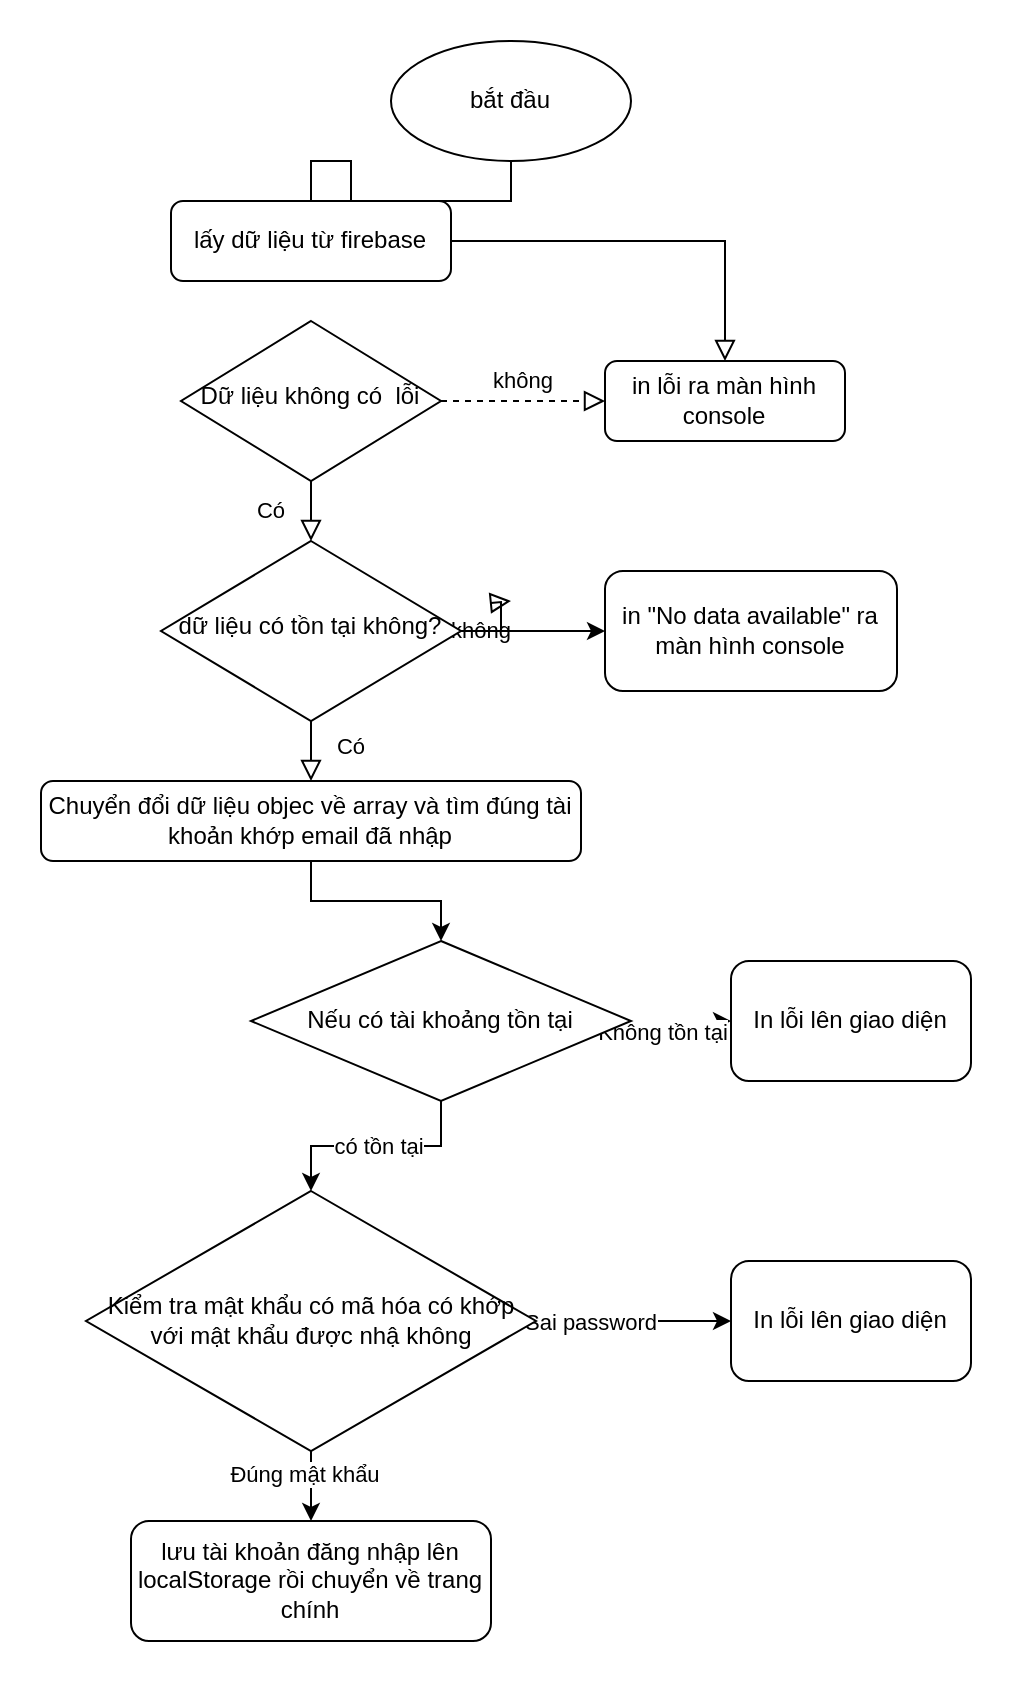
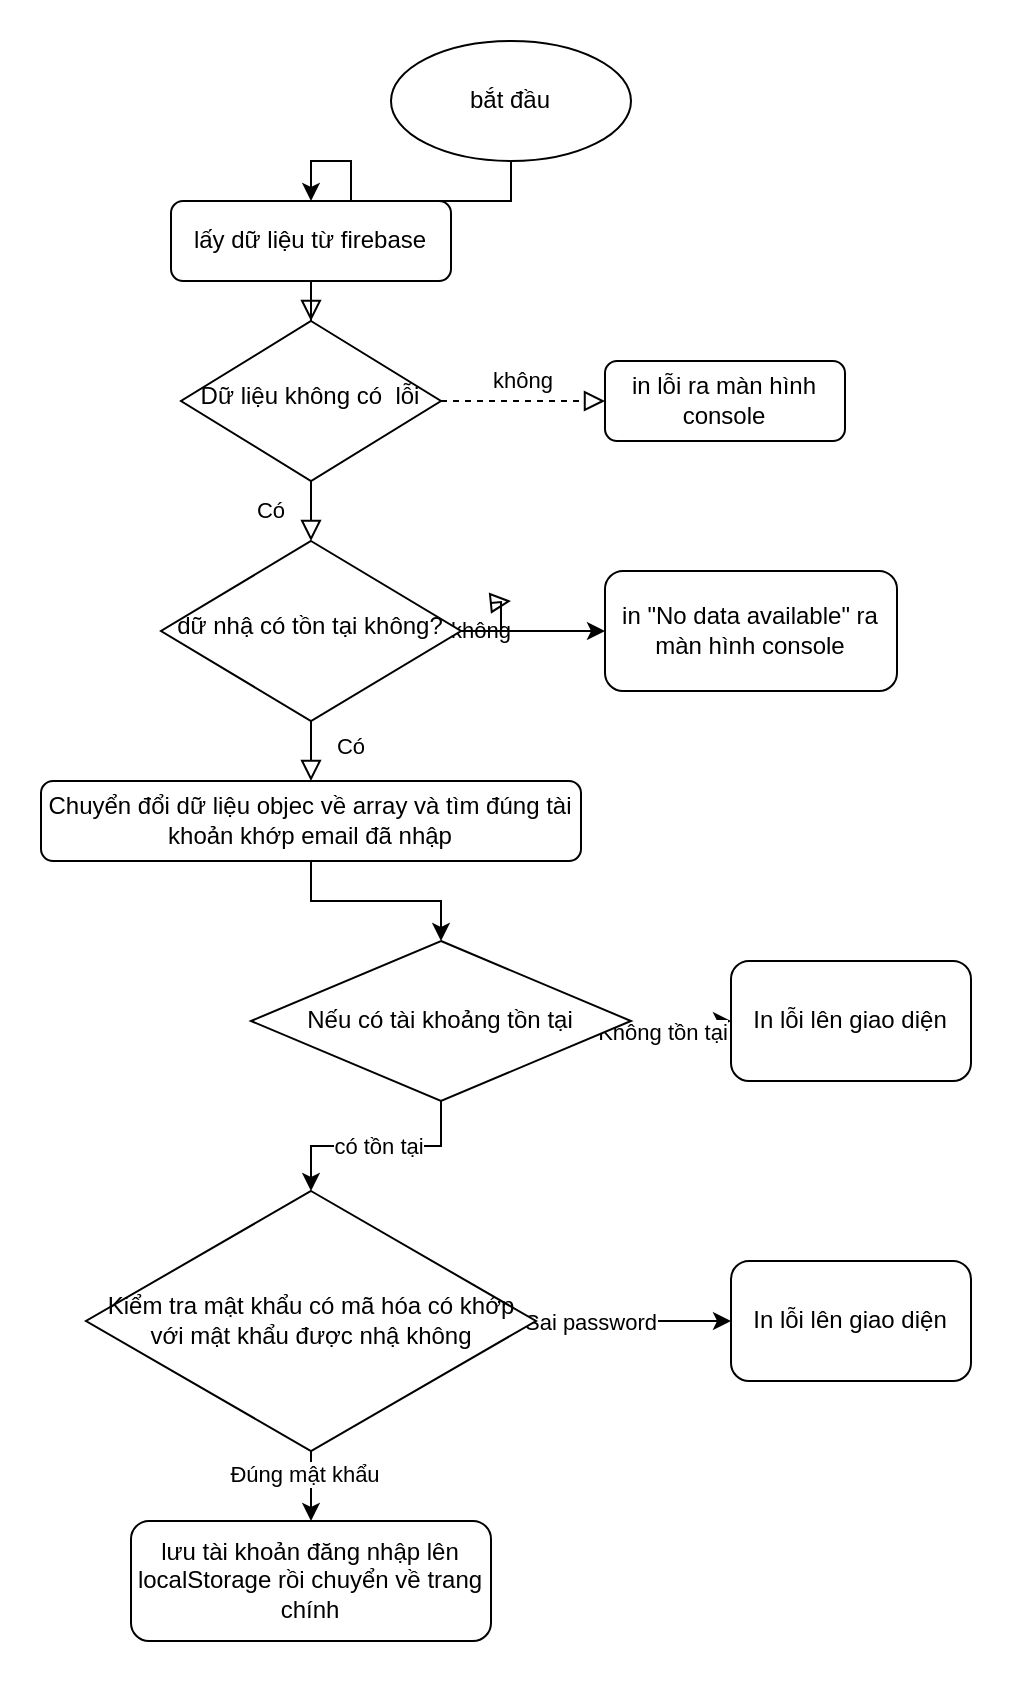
edge "bắt đầu" -- "lấy dữ liệu từ firebase": arrowhead none -> classic
edge "lấy dữ liệu từ firebase" -> "in lỗi ra màn hình console": now "lấy dữ liệu từ firebase" -> "Dữ liệu không có lỗi"
node "dữ liệu có tồn tại không?": label "dữ liệu có tồn tại không?" -> "dữ nhậ có tồn tại không?"
